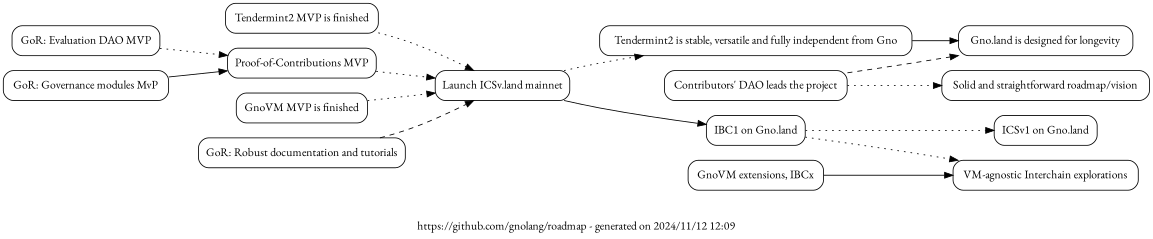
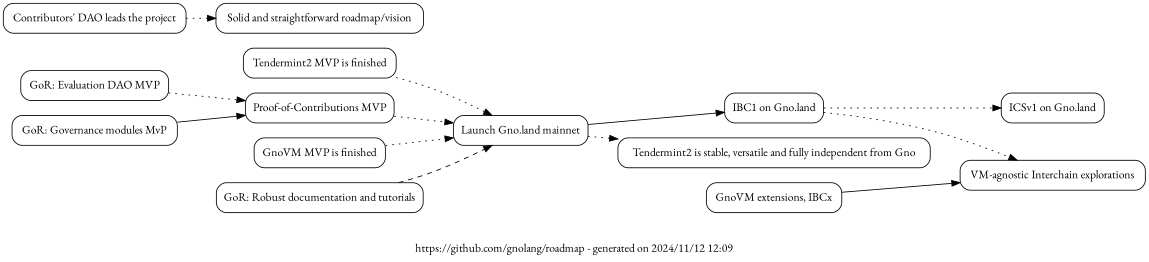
node "Gno.land is designed for longevity": removed
node "Launch ICSv.land mainnet": label "Launch ICSv.land mainnet" -> "Launch Gno.land mainnet"
